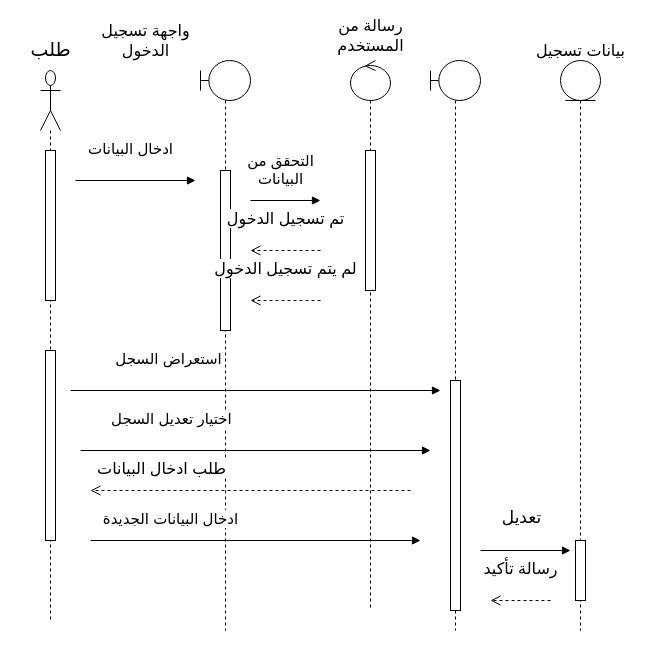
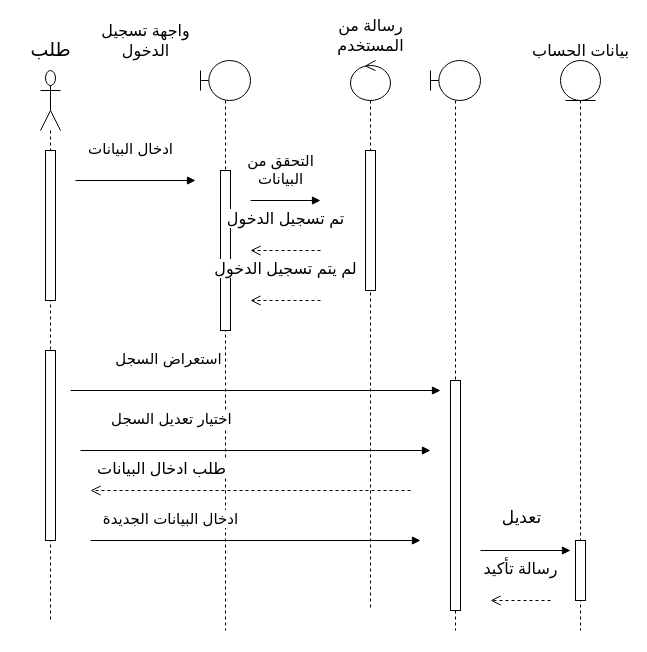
node "بيانات تسجيل": label "بيانات تسجيل" -> "بيانات الحساب"
